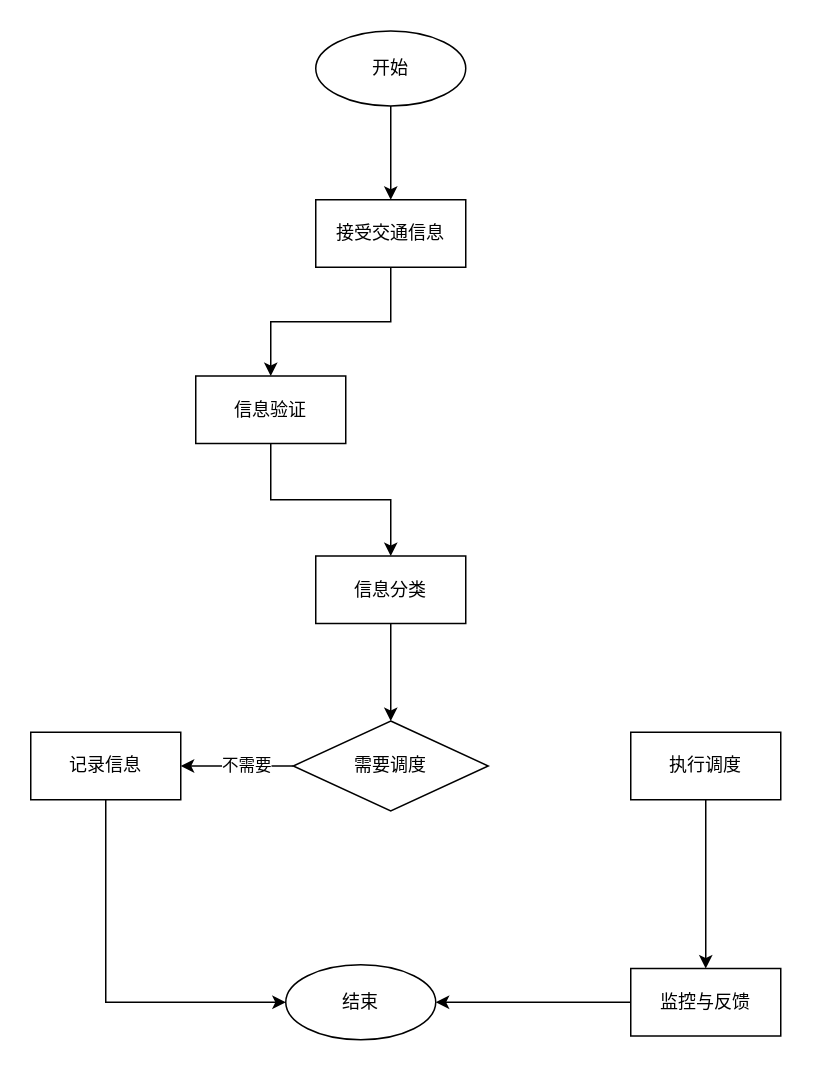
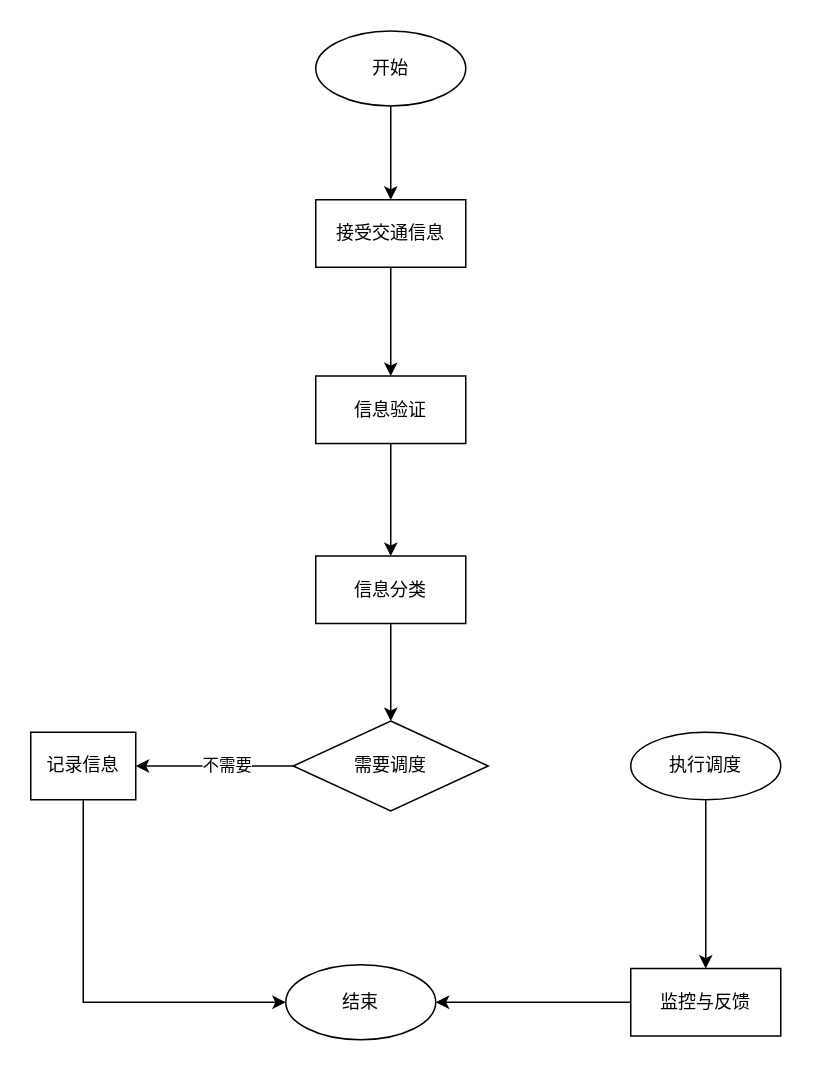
node "信息验证": moved (271, 410) -> (391, 410)
node "记录信息": size 150x68 -> 105x68
node "执行调度": shape rectangle -> ellipse
